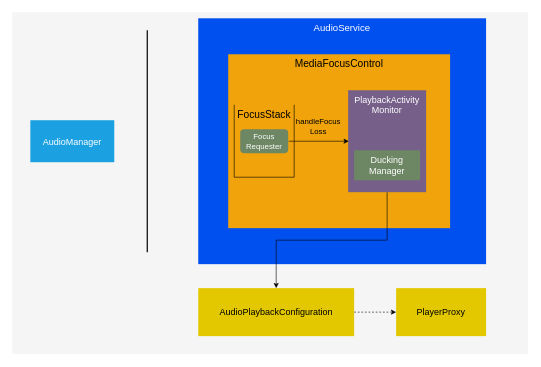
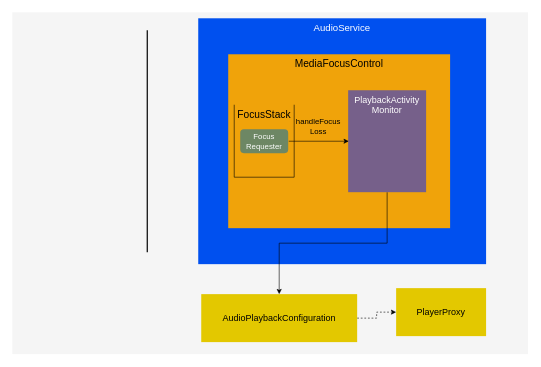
node "AudioManager": removed
node "Ducking Manager": removed
node "AudioPlaybackConfiguration": moved (276, 312) -> (279, 318)
